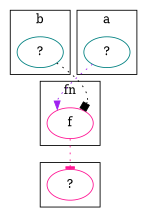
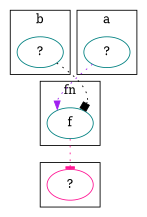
node "f": color deeppink -> teal
